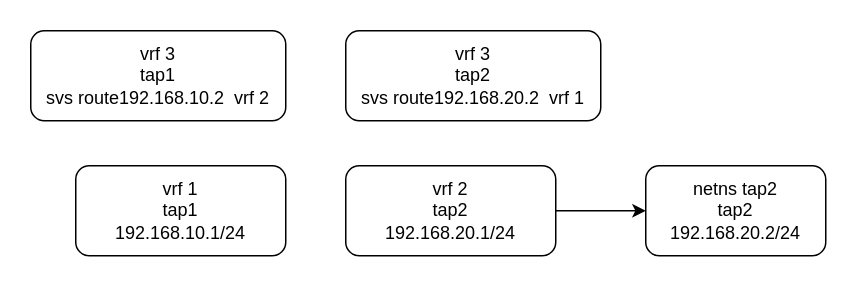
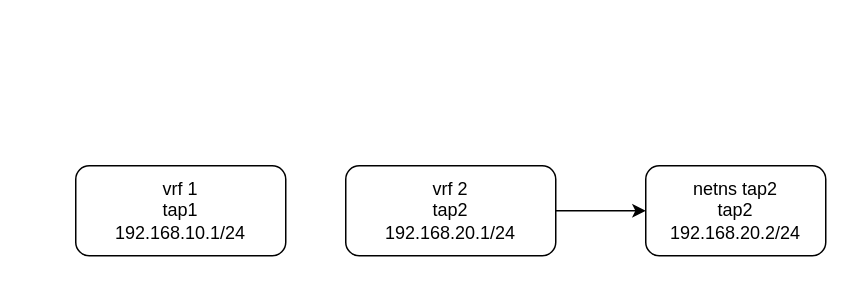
node "vrf 3 tap1 svs route192.168.10.2 vrf 2": removed
node "vrf 3 tap2 svs route192.168.20.2 vrf 1": removed
